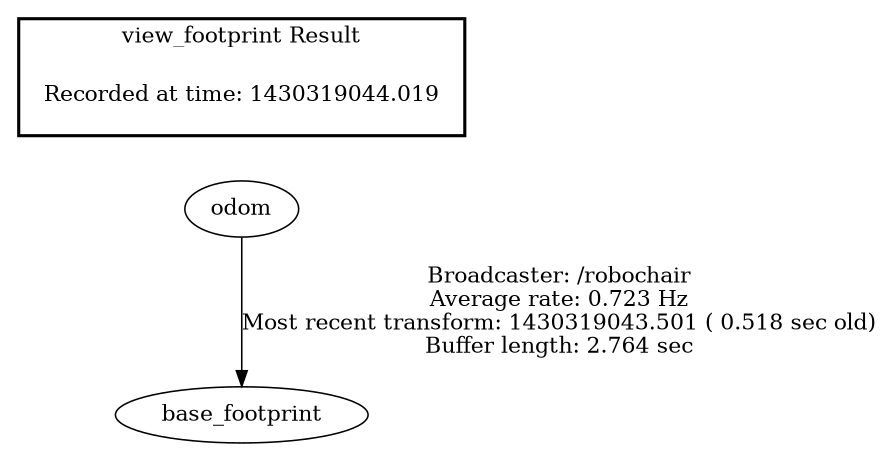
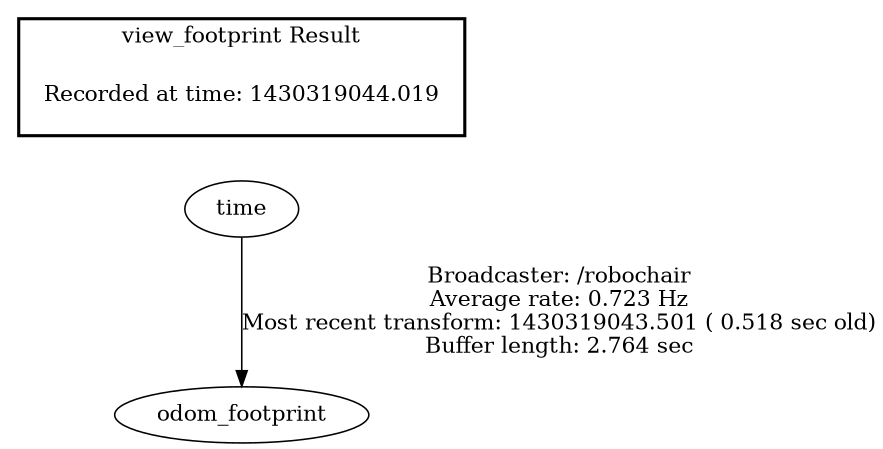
node "odom": label "odom" -> "time"
node "base_footprint": label "base_footprint" -> "odom_footprint"
